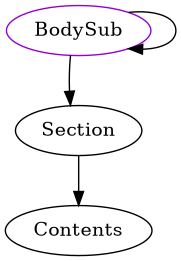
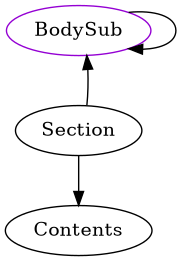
edge "BodySub" -> "Section": reversed
